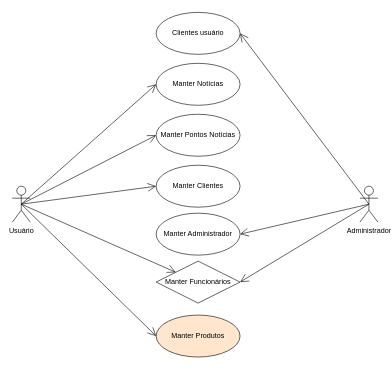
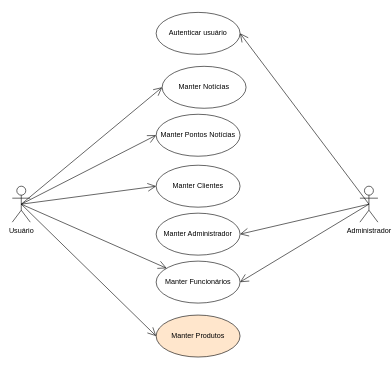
node "Clientes usuário": label "Clientes usuário" -> "Autenticar usuário"
node "Manter Notícias": moved (198, 84) -> (204, 87)
node "Manter Funcionários": shape diamond -> ellipse
